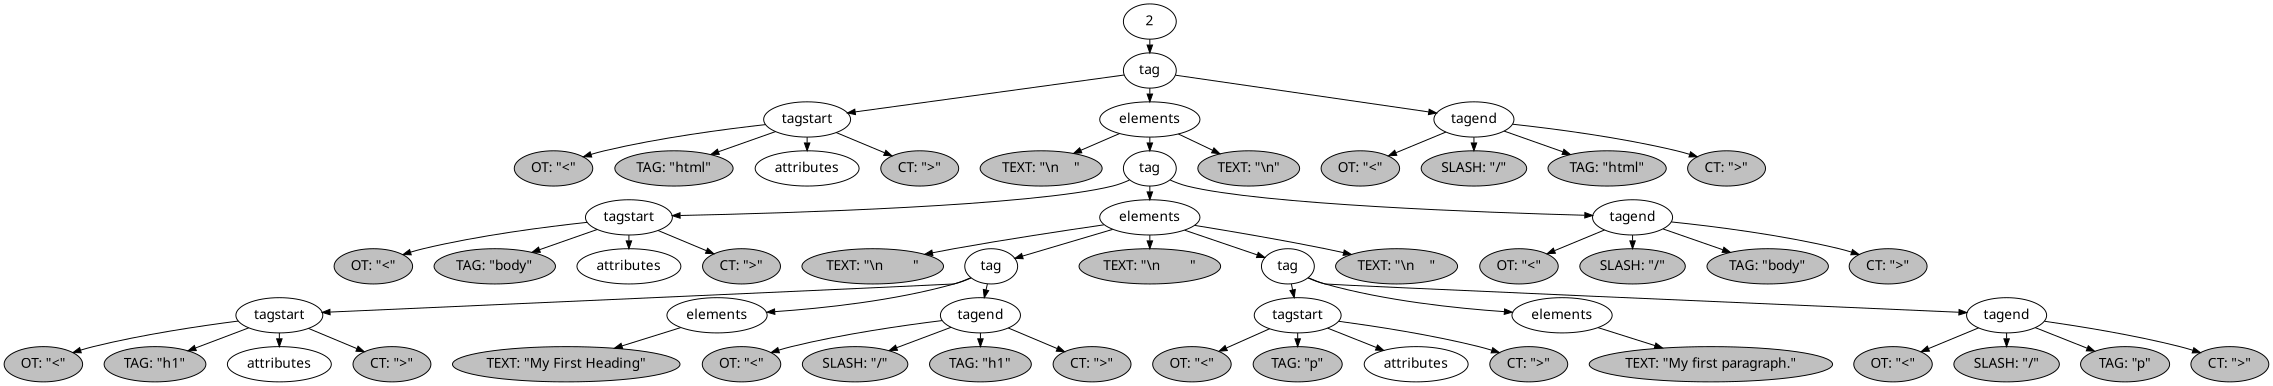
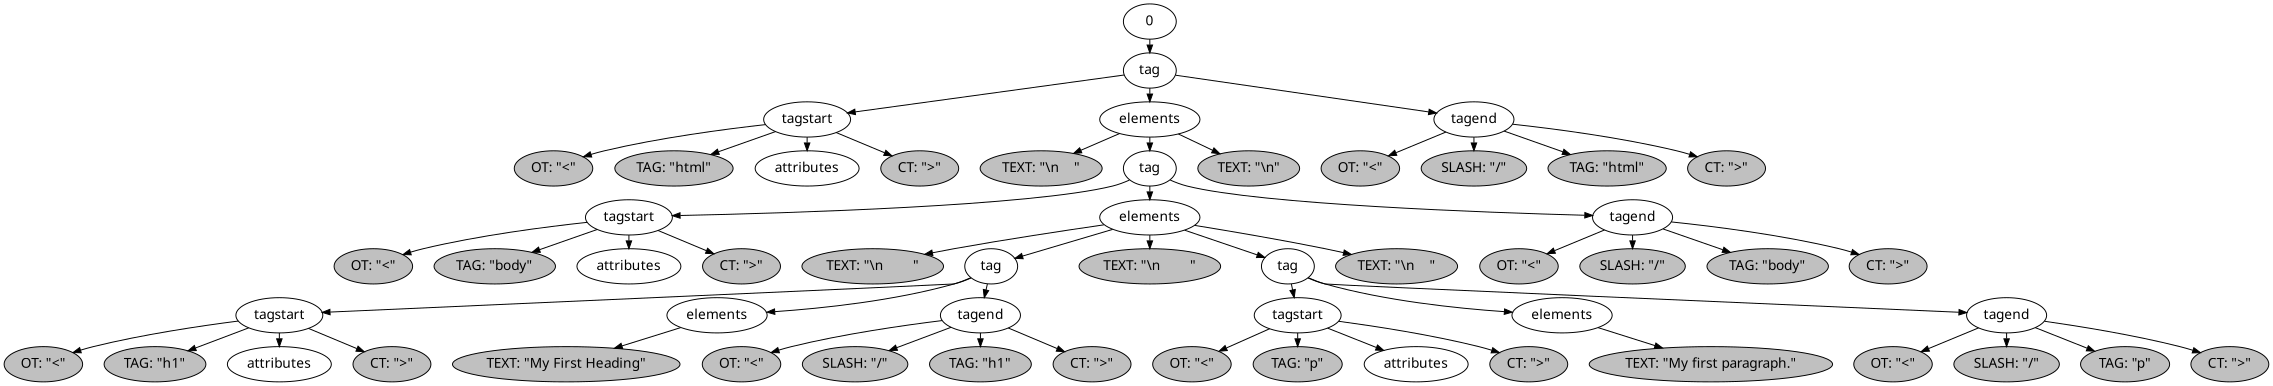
node "2": label "2" -> "0"
